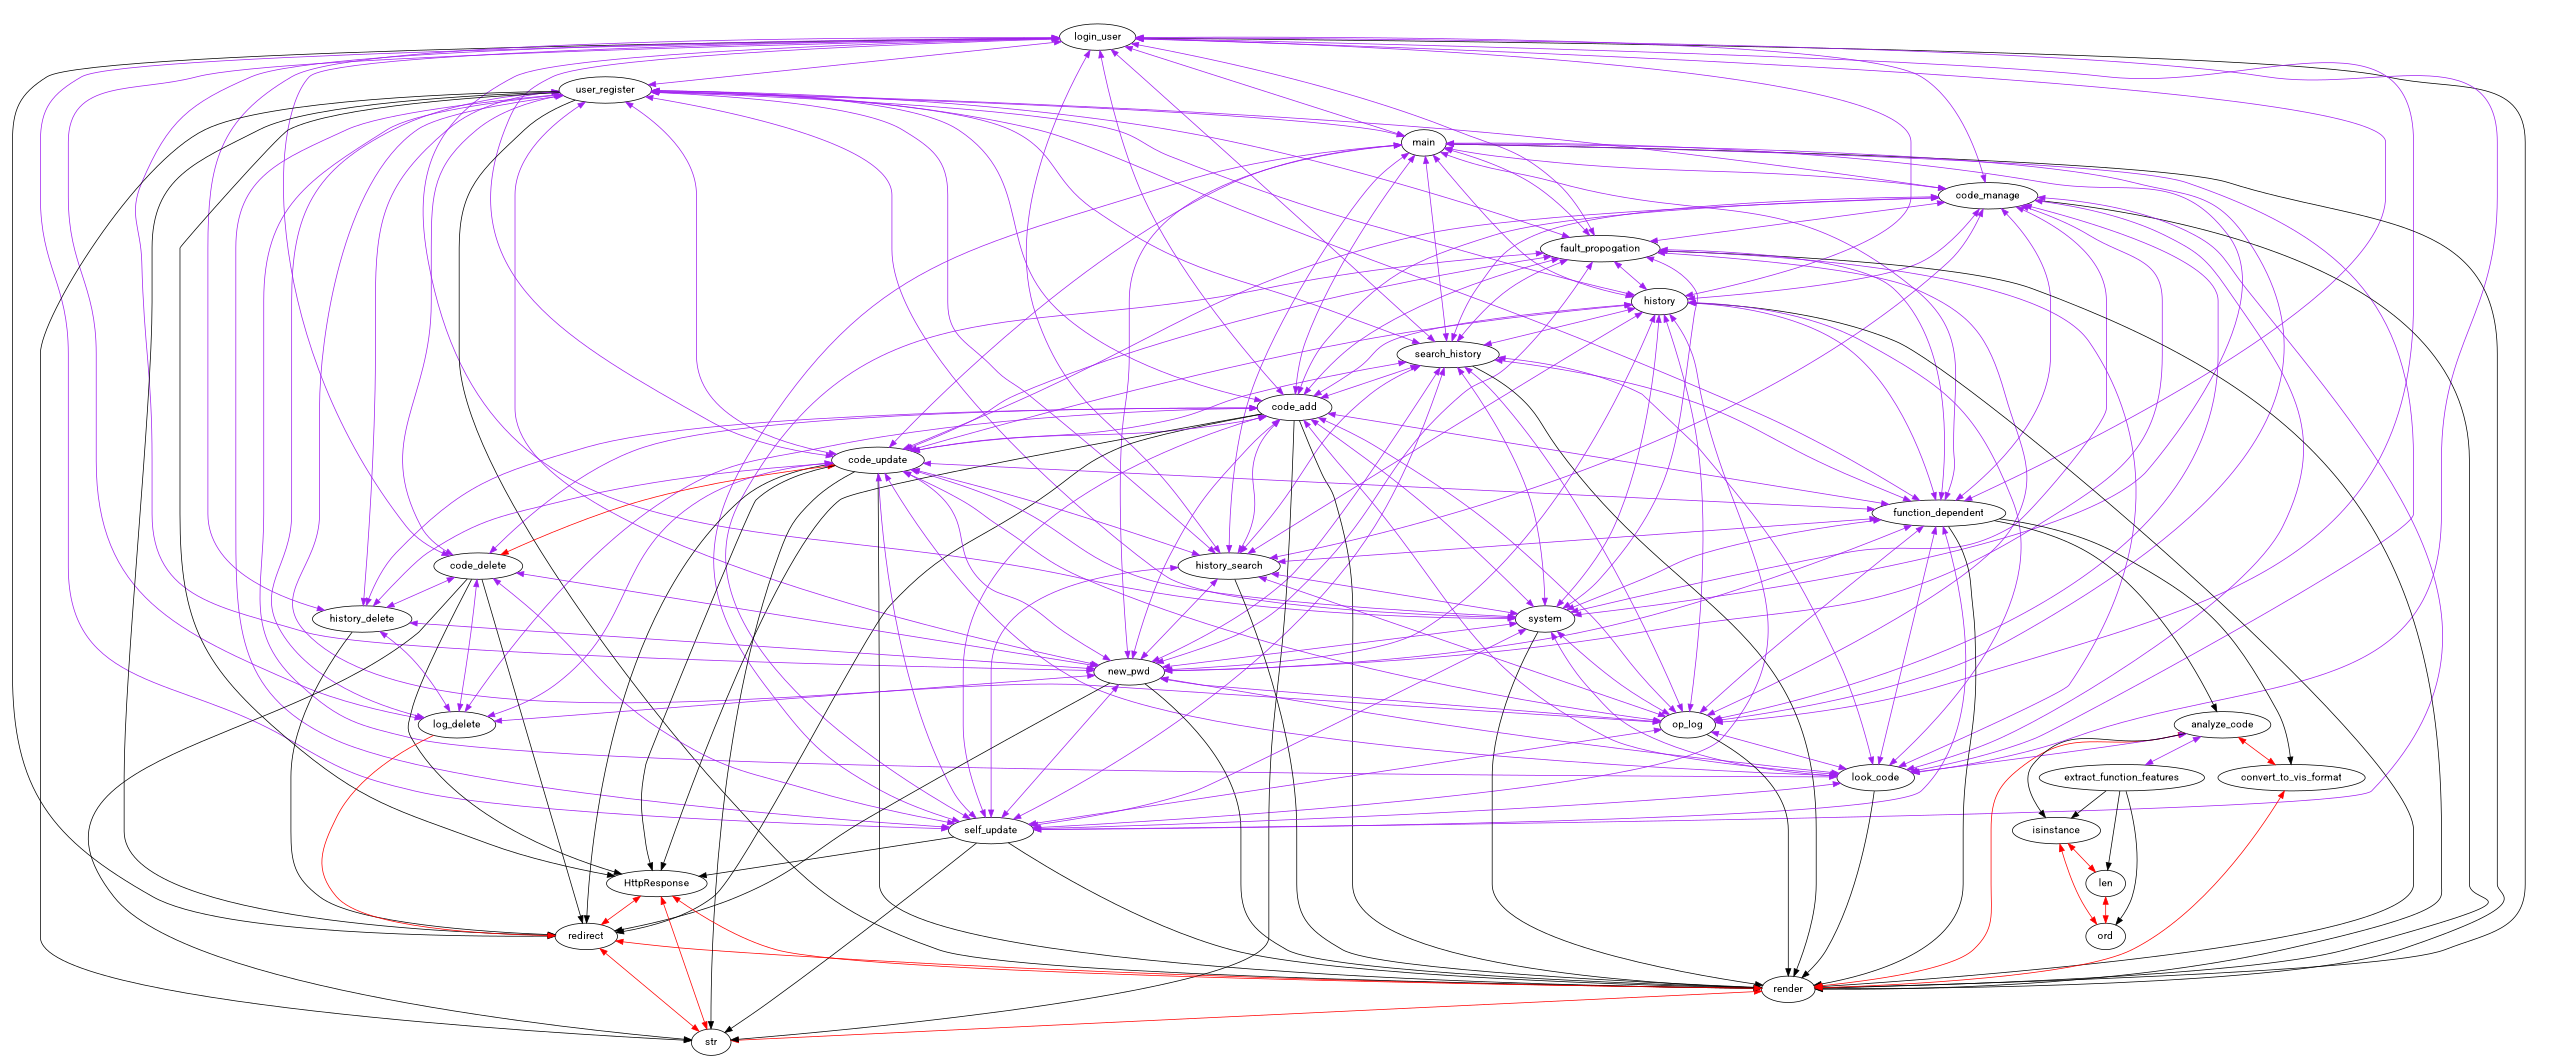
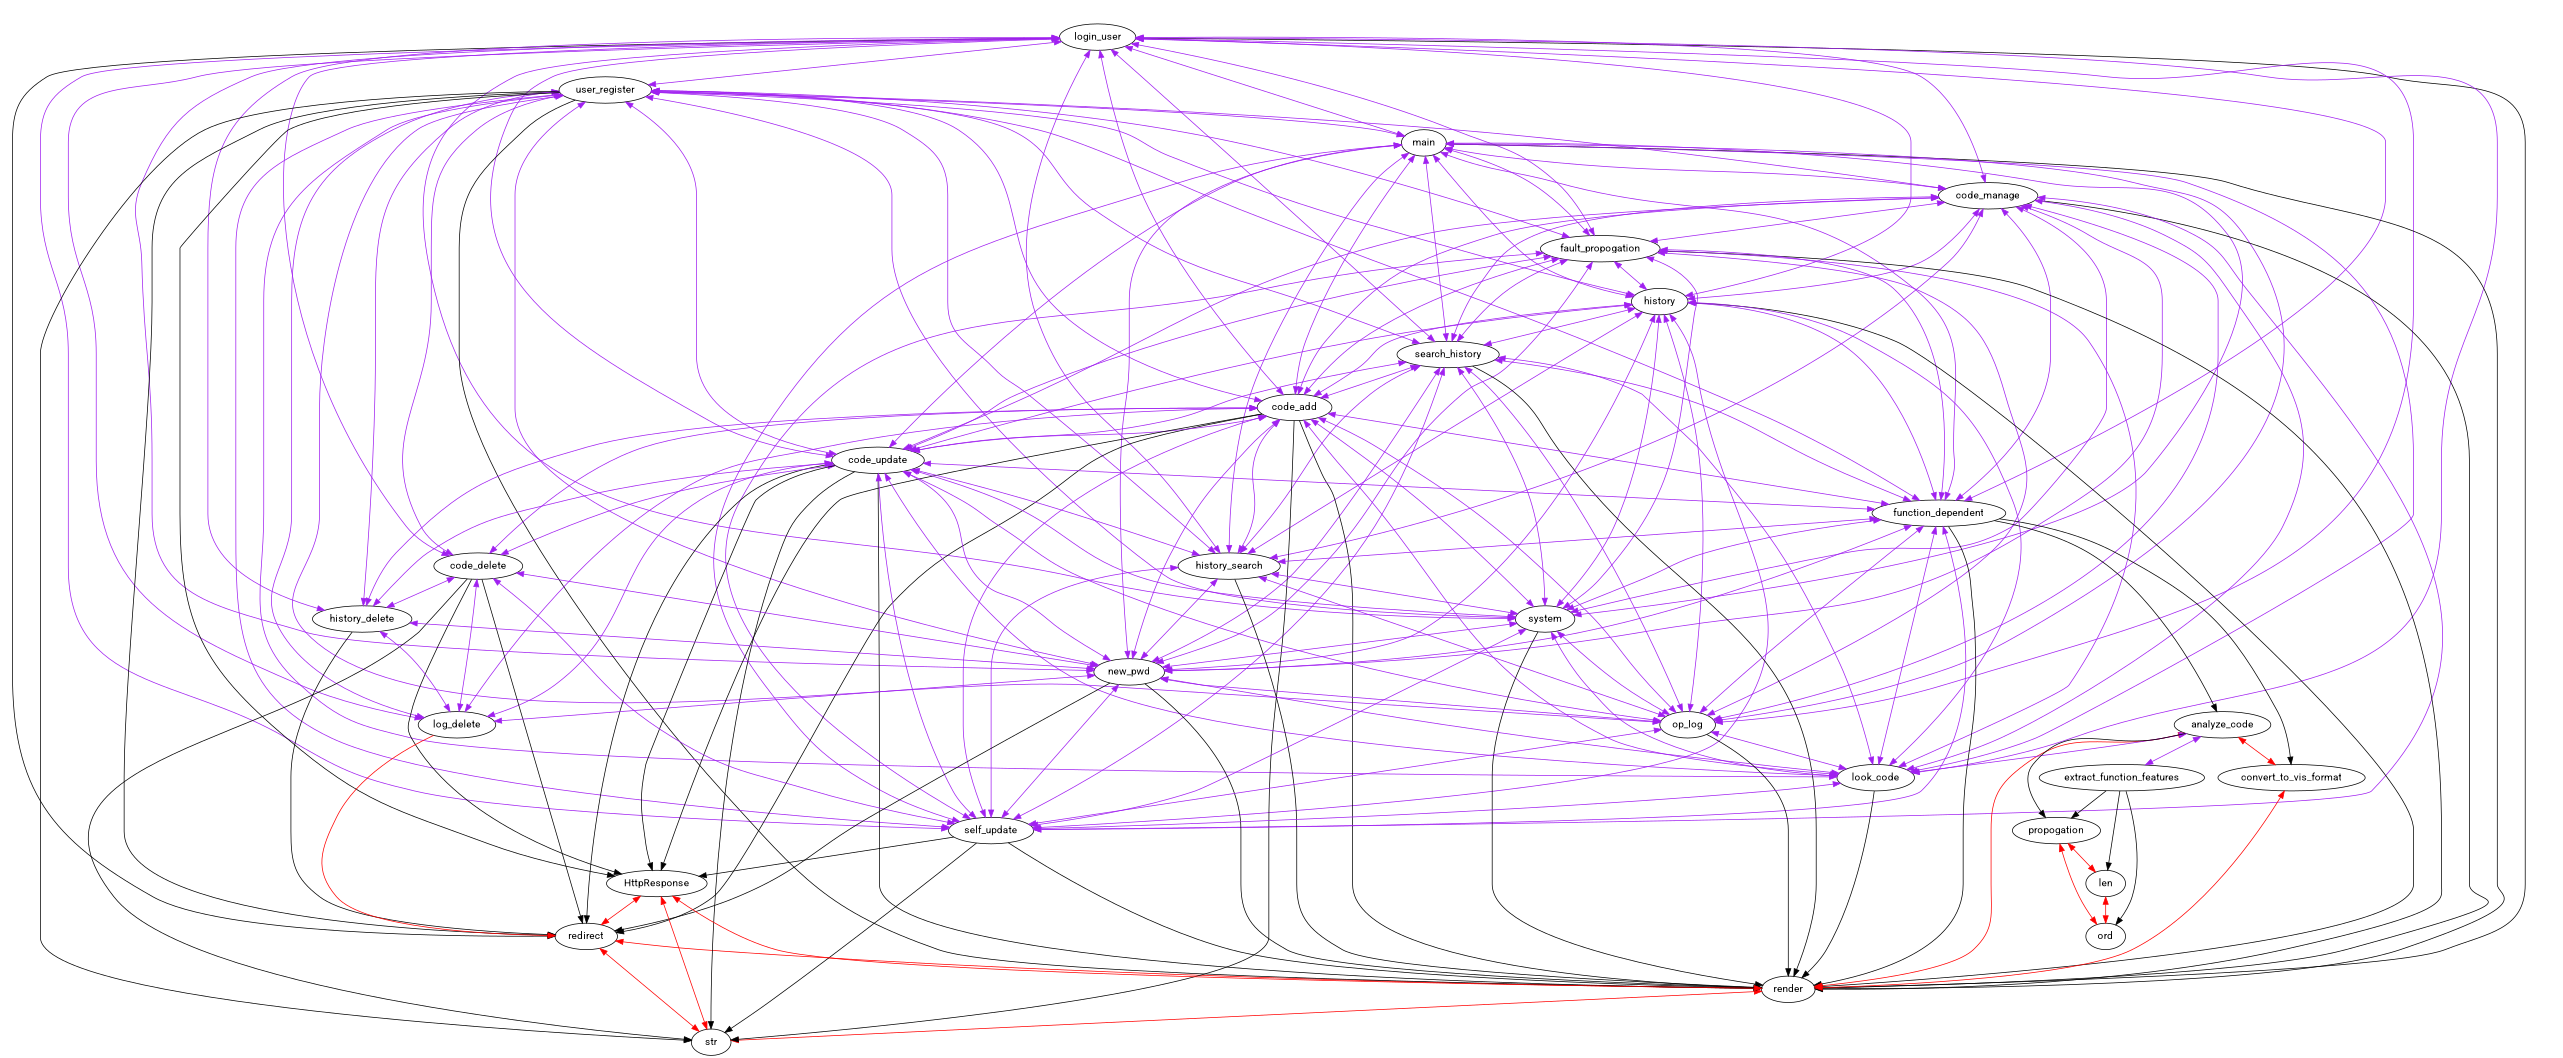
edge "code_update" -- "code_delete": color red -> purple
node "isinstance": label "isinstance" -> "propogation"
